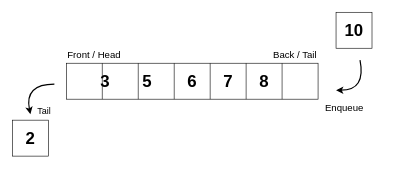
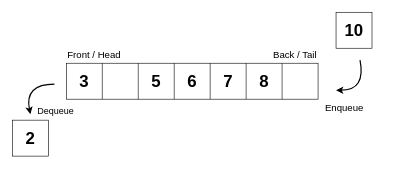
node "3": moved (105, 81) -> (84, 81)
node "5": moved (147, 81) -> (156, 81)
node "Tail": label "Tail" -> "Dequeue"
